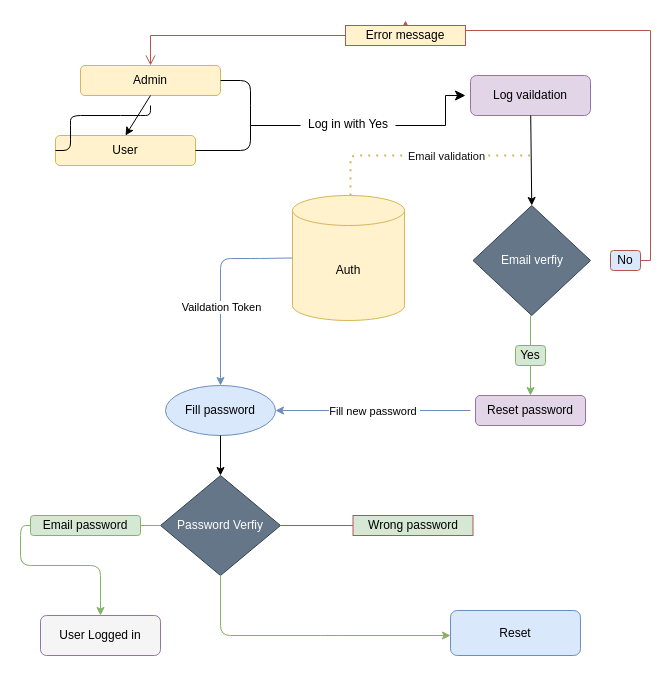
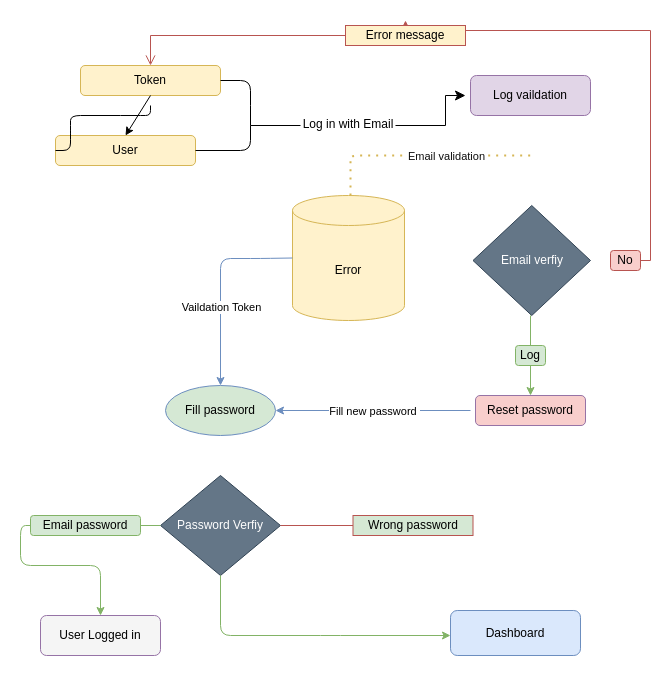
node "Admin": label "Admin" -> "Token"
node "Log in with Yes": label "Log in with Yes" -> "Log in with Email"
edge "Log vaildation" -> "Email verfiy": removed
node "No": fillcolor #dae8fc -> #f8cecc
node "Auth": label "Auth" -> "Error"
node "Yes": label "Yes" -> "Log"
node "Fill password": fillcolor #dae8fc -> #d5e8d4
node "Reset password": fillcolor #e1d5e7 -> #f8cecc
edge "Fill password" -> "Password Verfiy": removed
node "Reset": label "Reset" -> "Dashboard"
